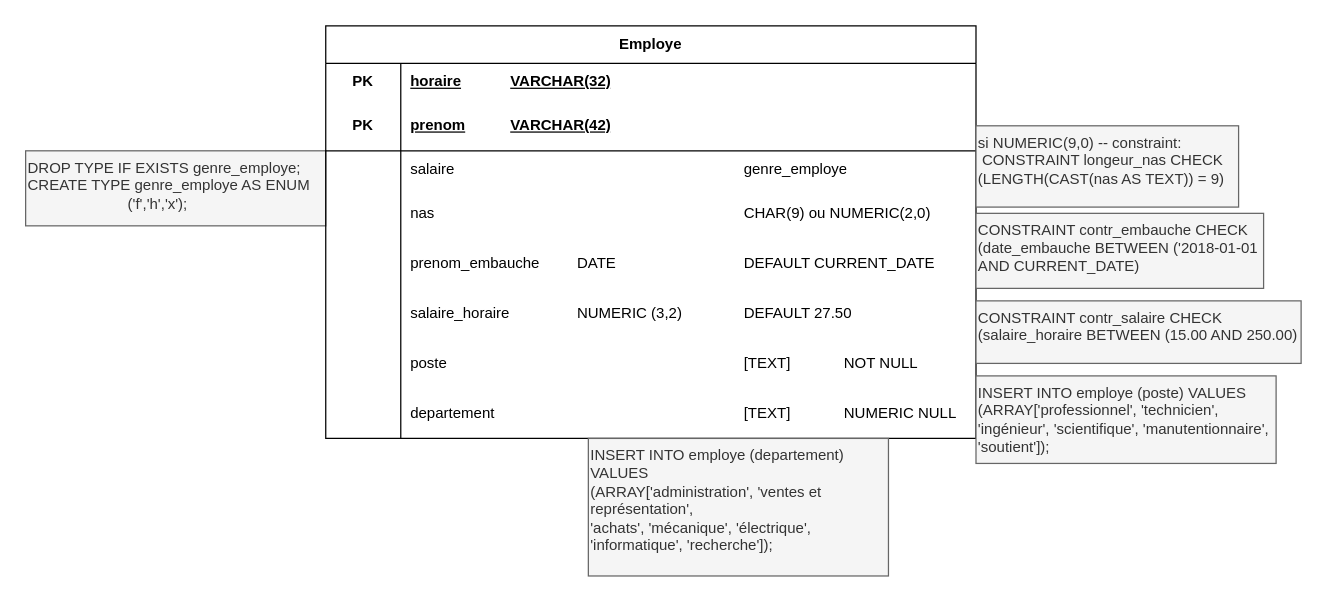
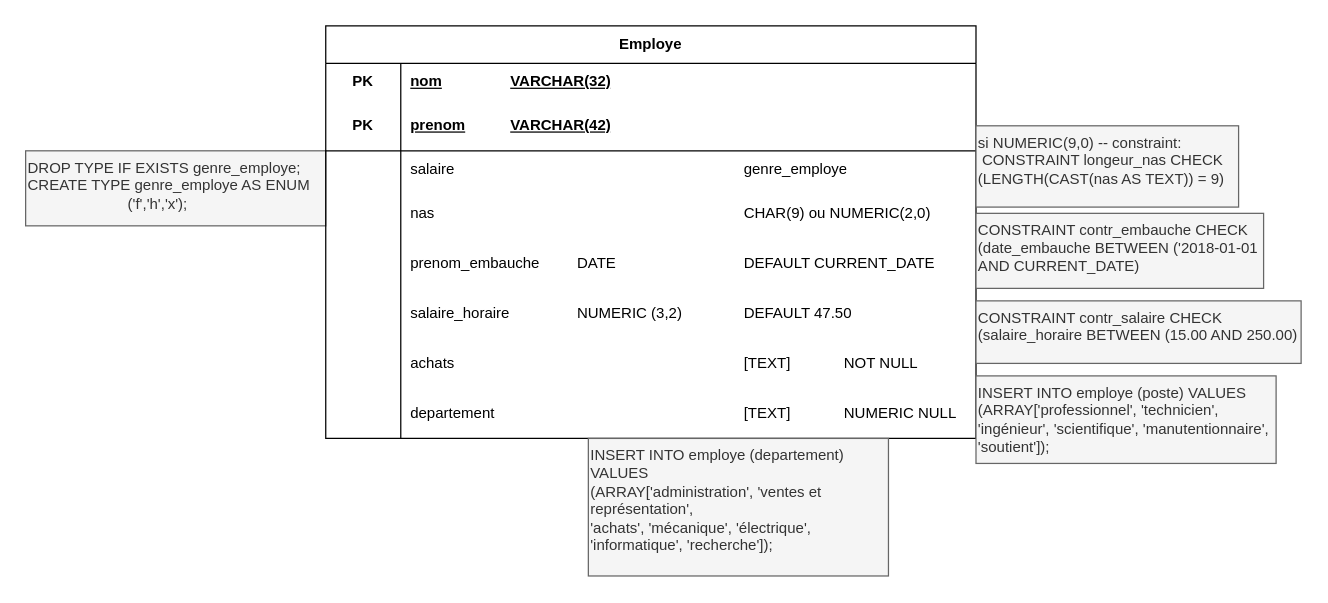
node "horaire VARCHAR(32)": label "horaire VARCHAR(32)" -> "nom VARCHAR(32)"
node "salaire_horaire NUMERIC (3,2) DEFAULT 27.50": label "salaire_horaire NUMERIC (3,2) DEFAULT 27.50" -> "salaire_horaire NUMERIC (3,2) DEFAULT 47.50"
node "poste [TEXT] NOT NULL": label "poste [TEXT] NOT NULL" -> "achats [TEXT] NOT NULL"
